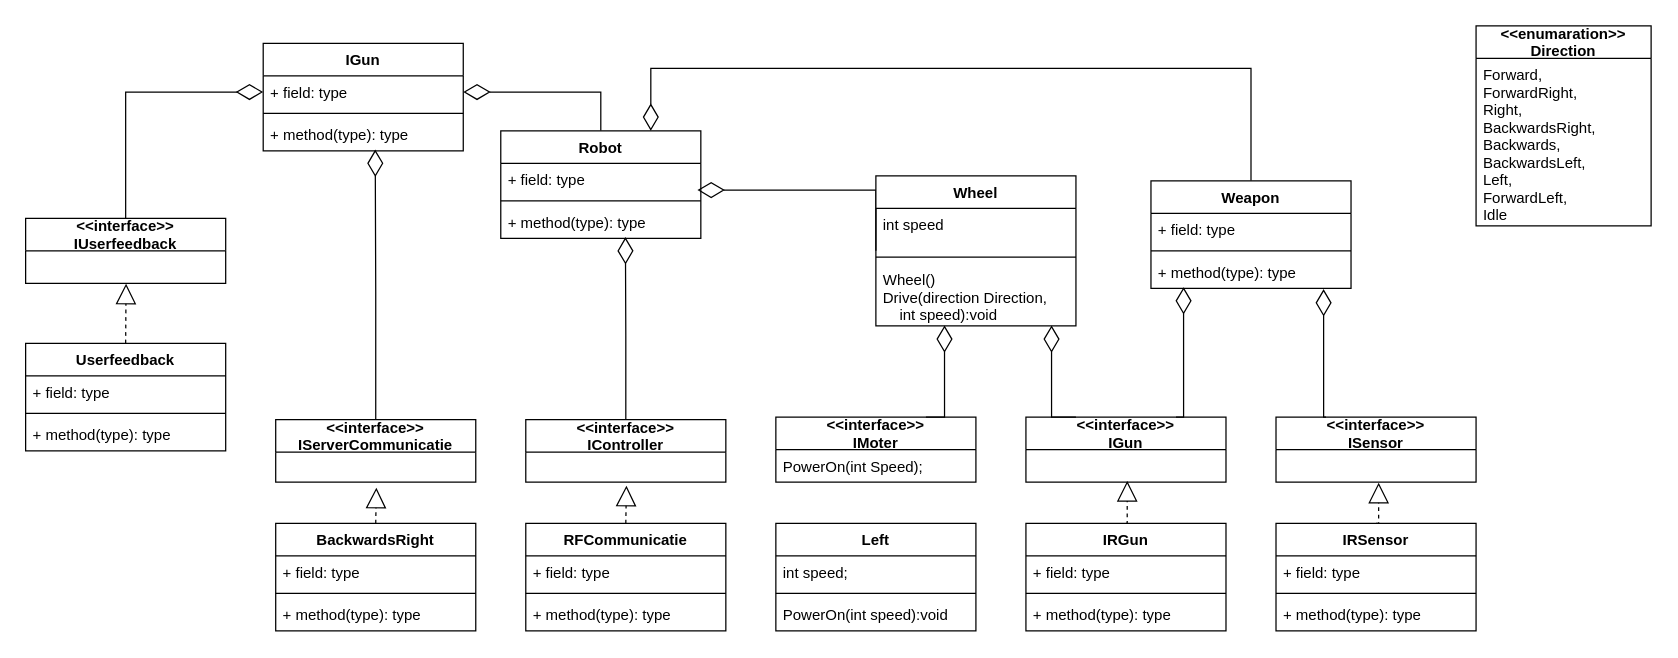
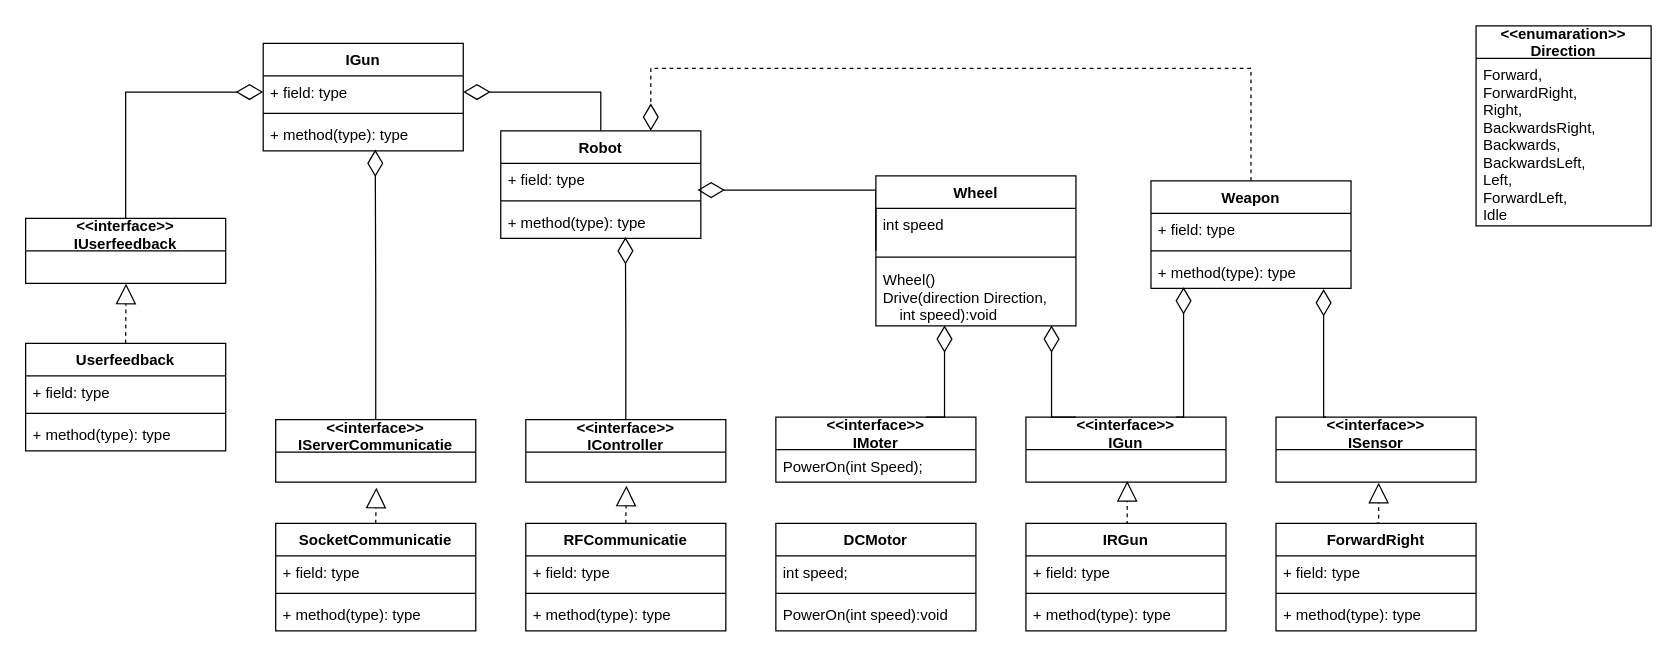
edge "Weapon" -> "Robot": style solid -> dashed
node "BackwardsRight": label "BackwardsRight" -> "SocketCommunicatie"
node "Left": label "Left" -> "DCMotor"
node "IRSensor": label "IRSensor" -> "ForwardRight"
